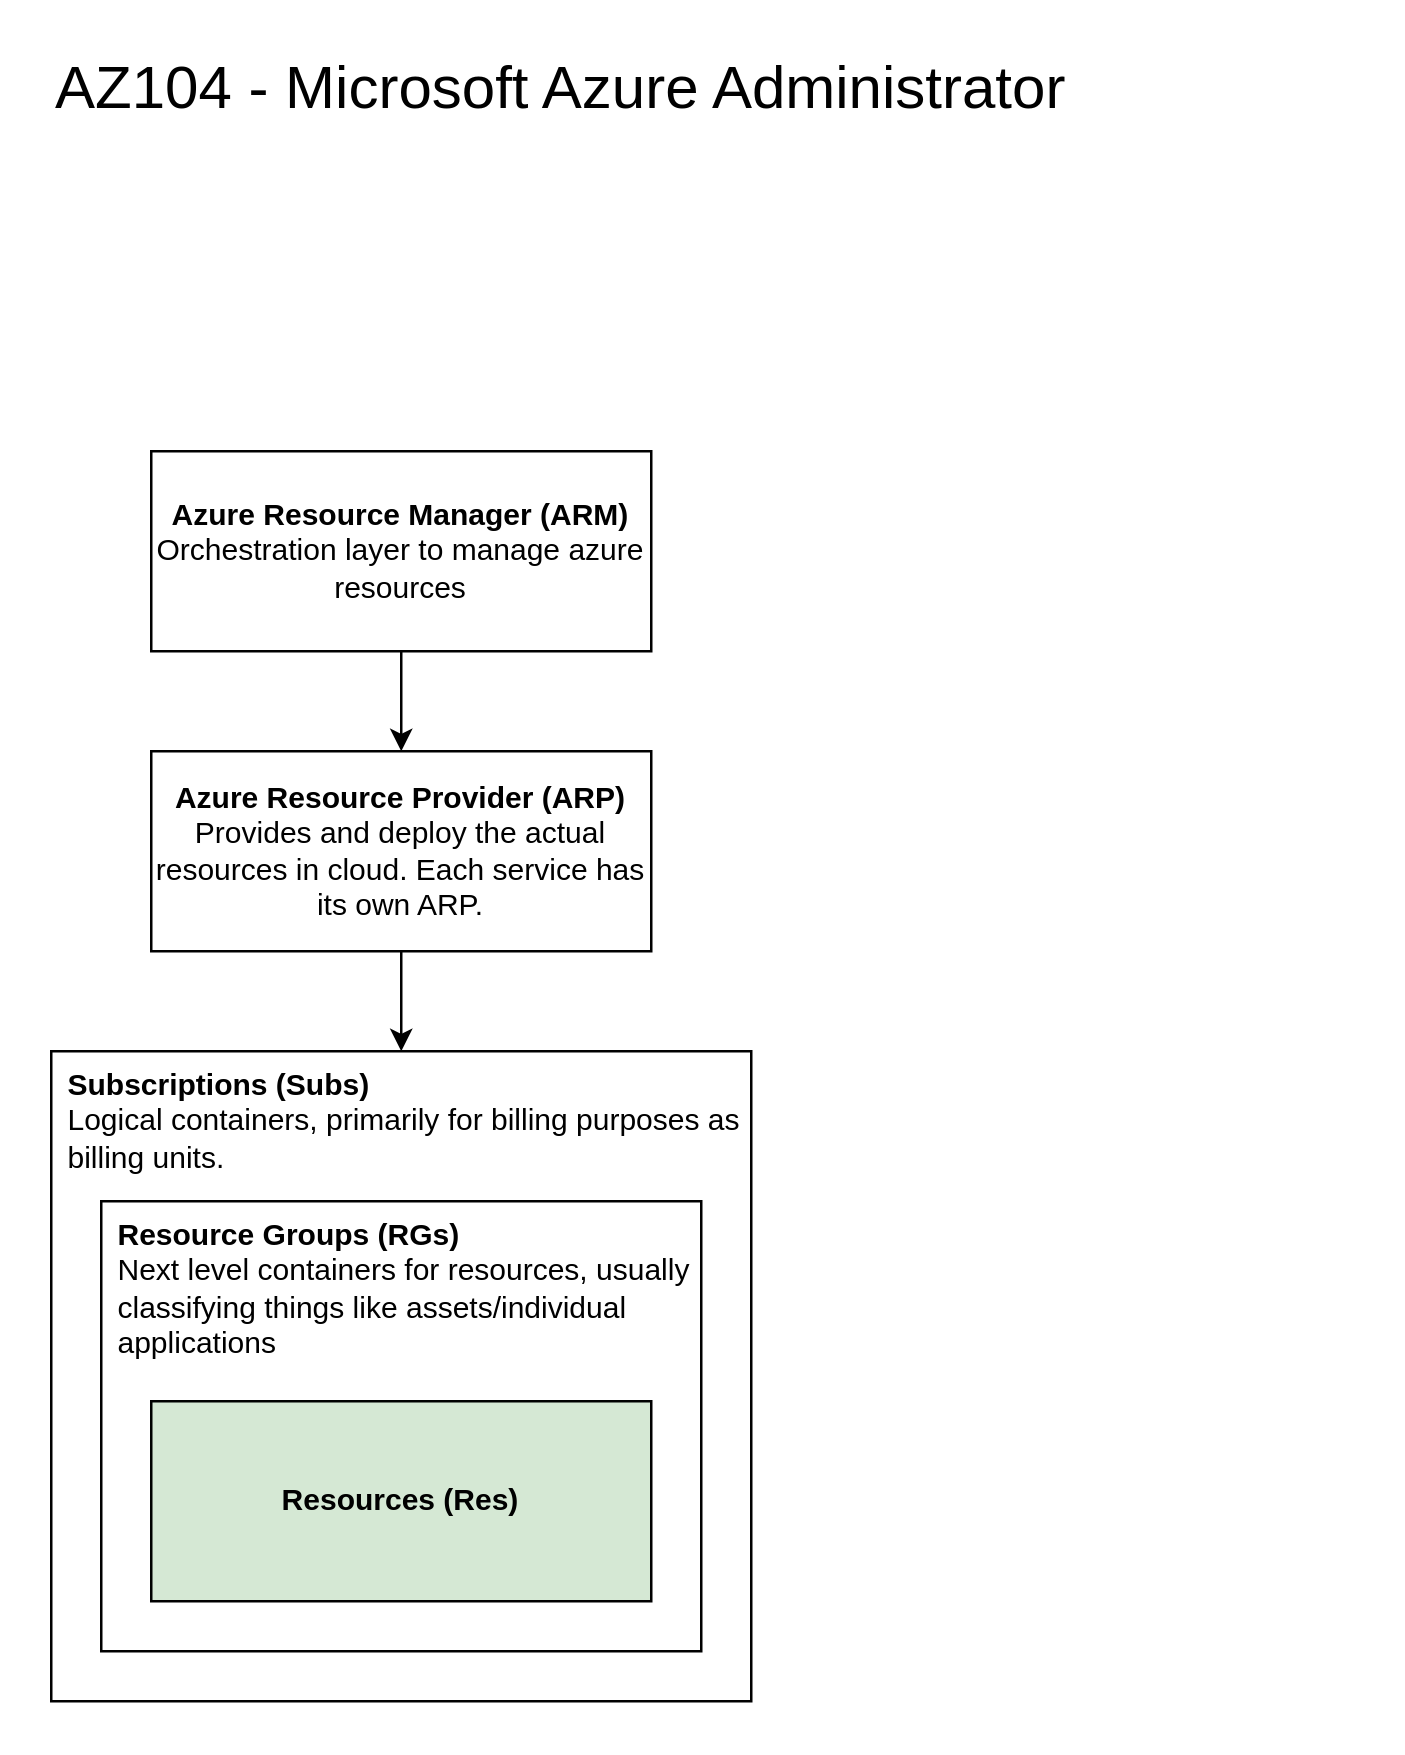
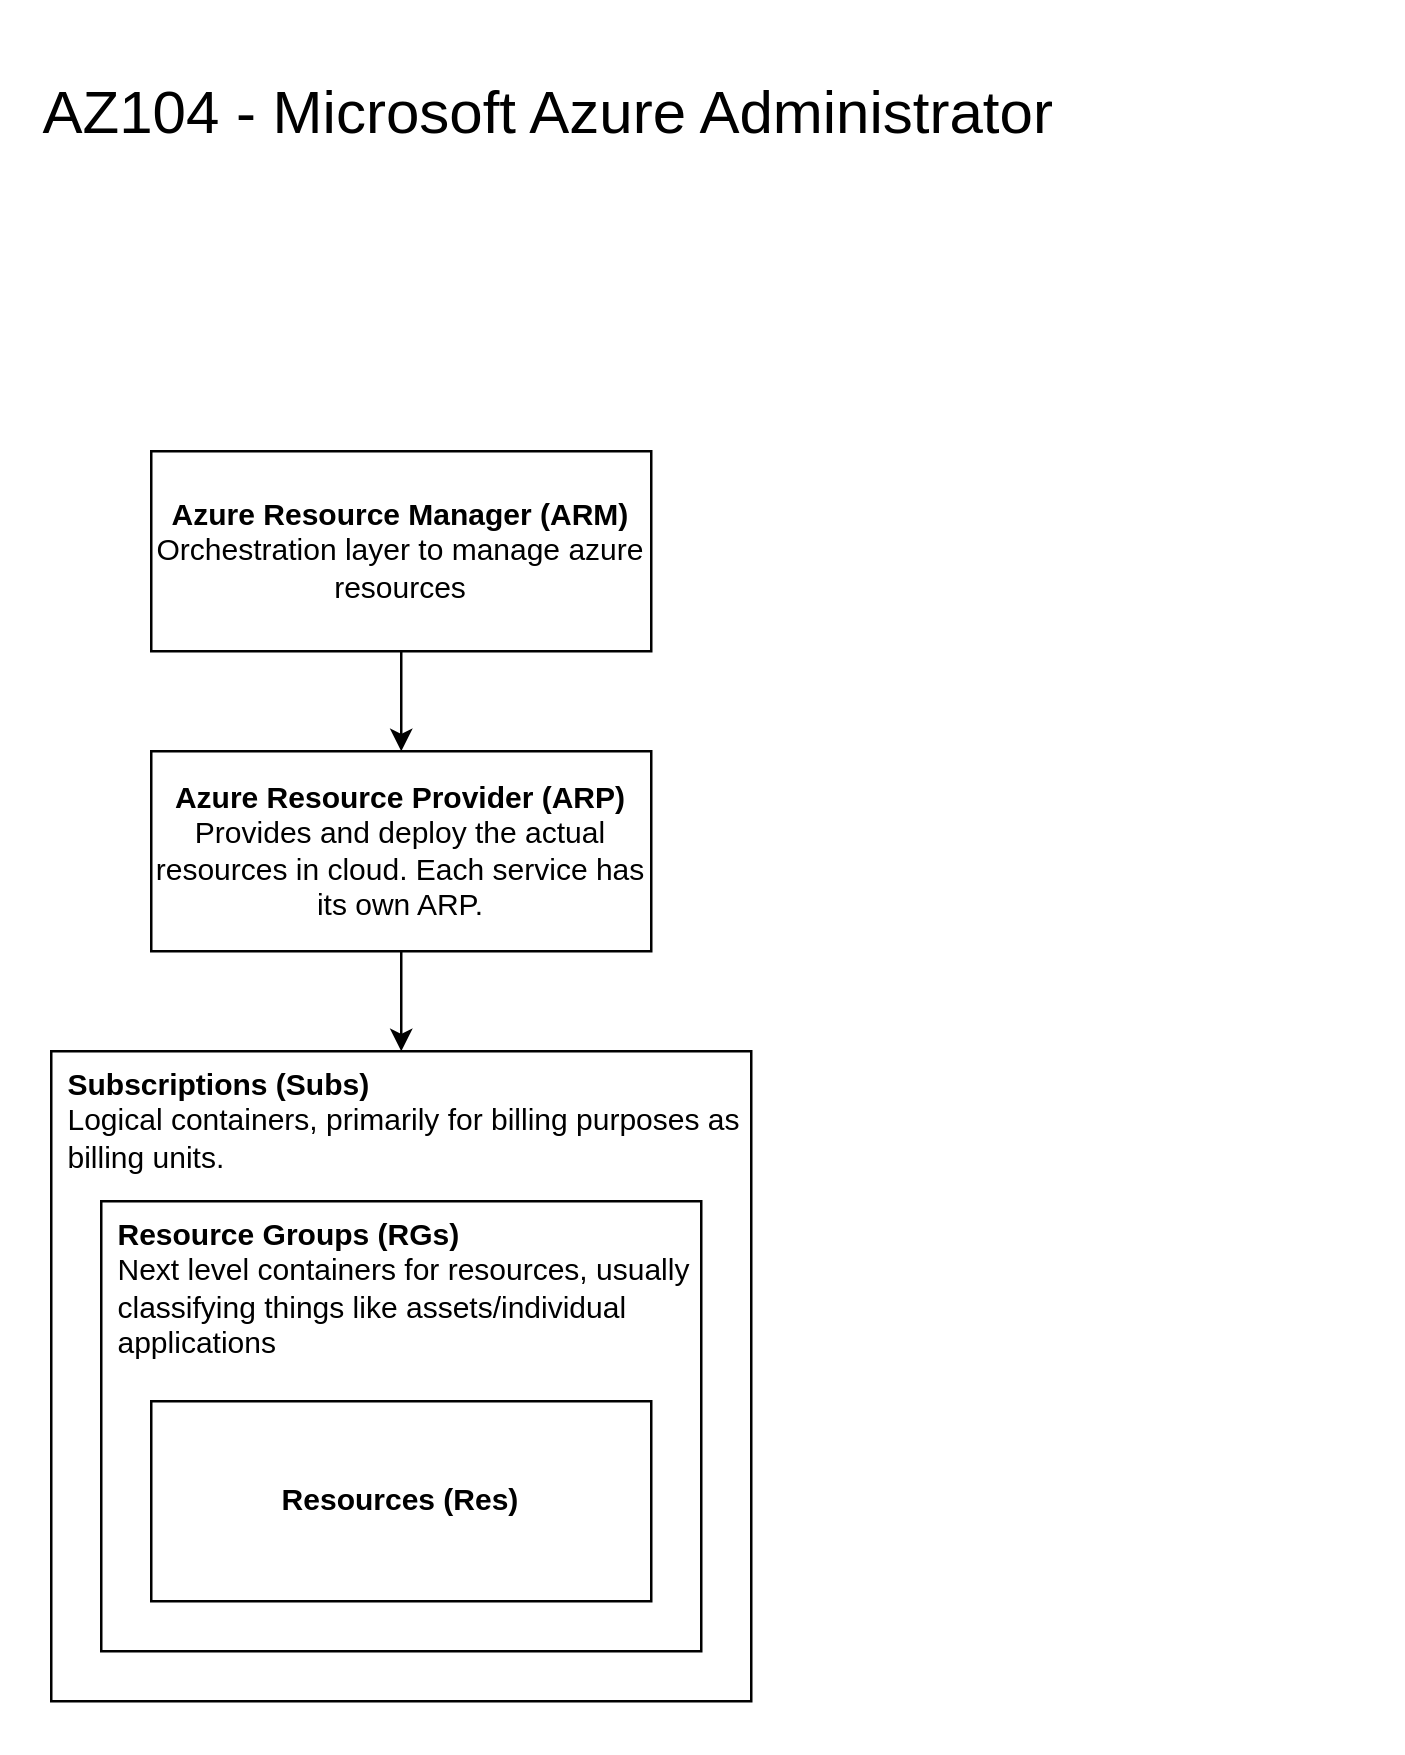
node "AZ104 - Microsoft Azure Administrator": moved (701, 89) -> (689, 114)
node "Resources (Res)": fillcolor #d5e8d4 -> #ffffff
